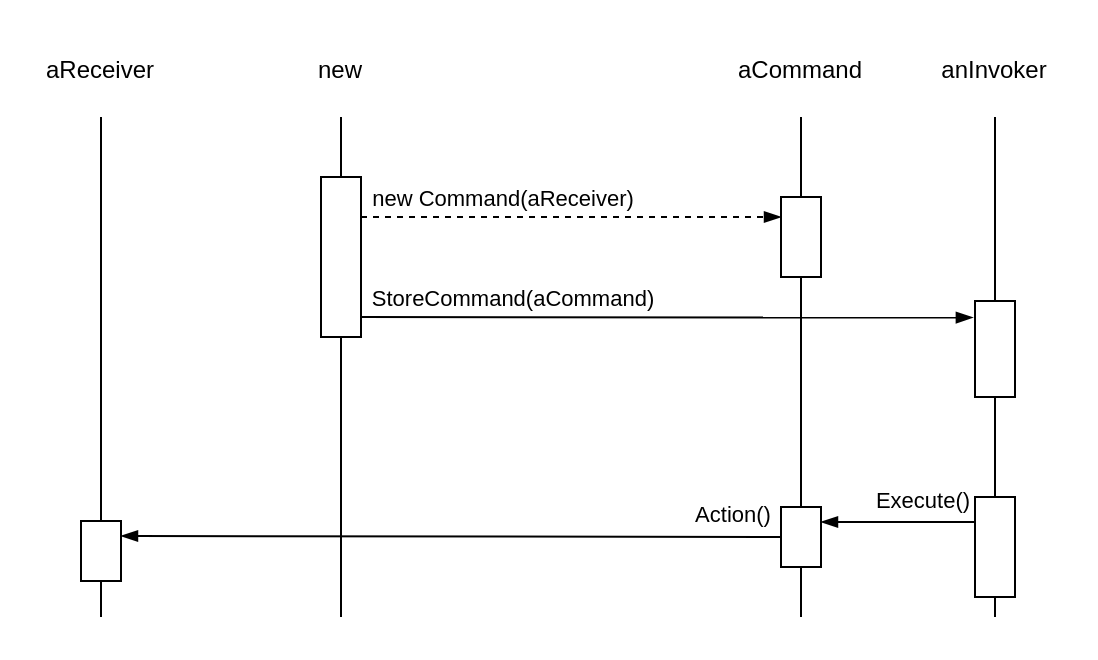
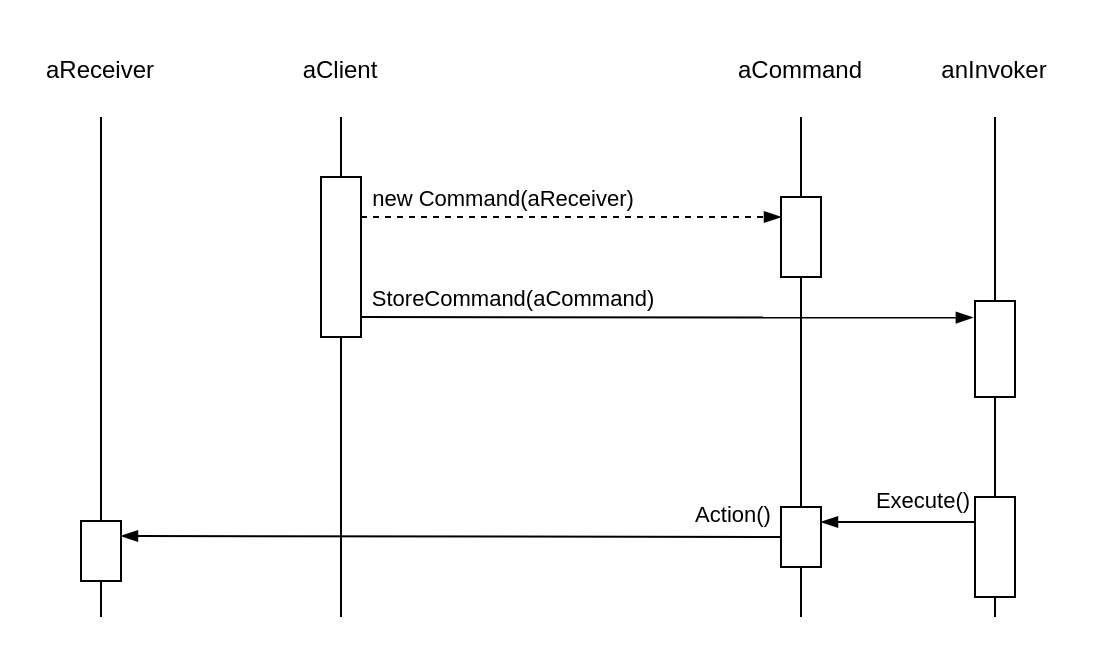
node "new": label "new" -> "aClient"
